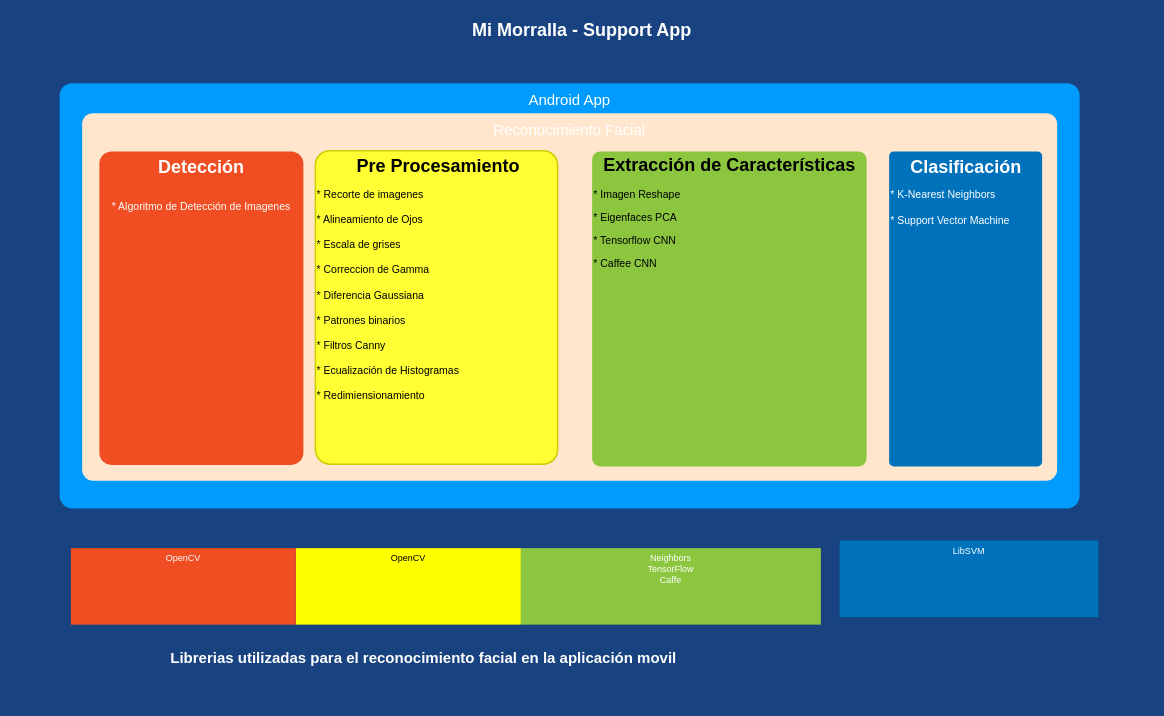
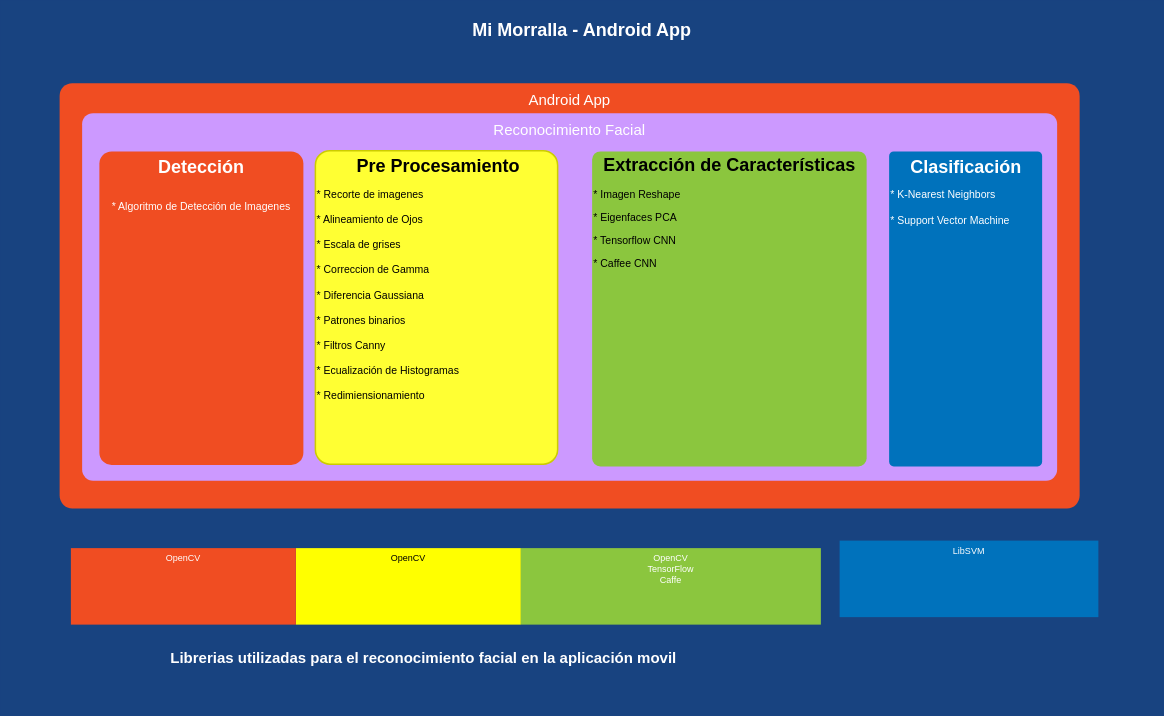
node "Mi Morralla - Support App": label "Mi Morralla - Support App" -> "Mi Morralla - Android App"
node "Android App": fillcolor #009bff -> #f04d22
node "Reconocimiento Facial": fillcolor #ffe6cc -> #cc99ff
node "Neighbors TensorFlow Caffe": label "Neighbors TensorFlow Caffe" -> "OpenCV TensorFlow Caffe"
